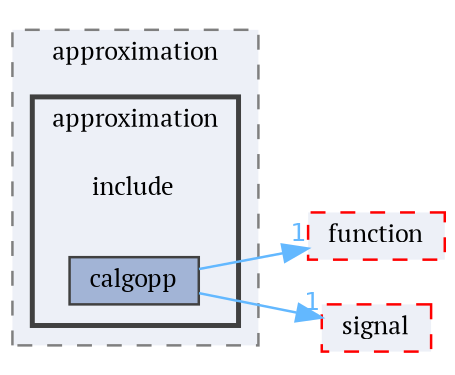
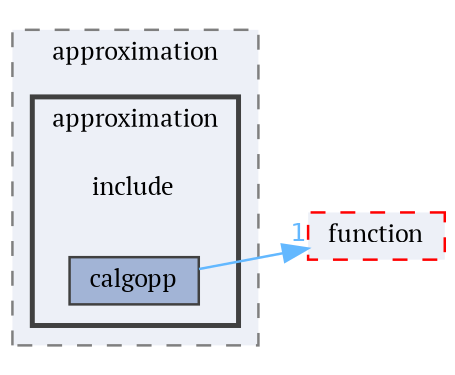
node "signal": removed
